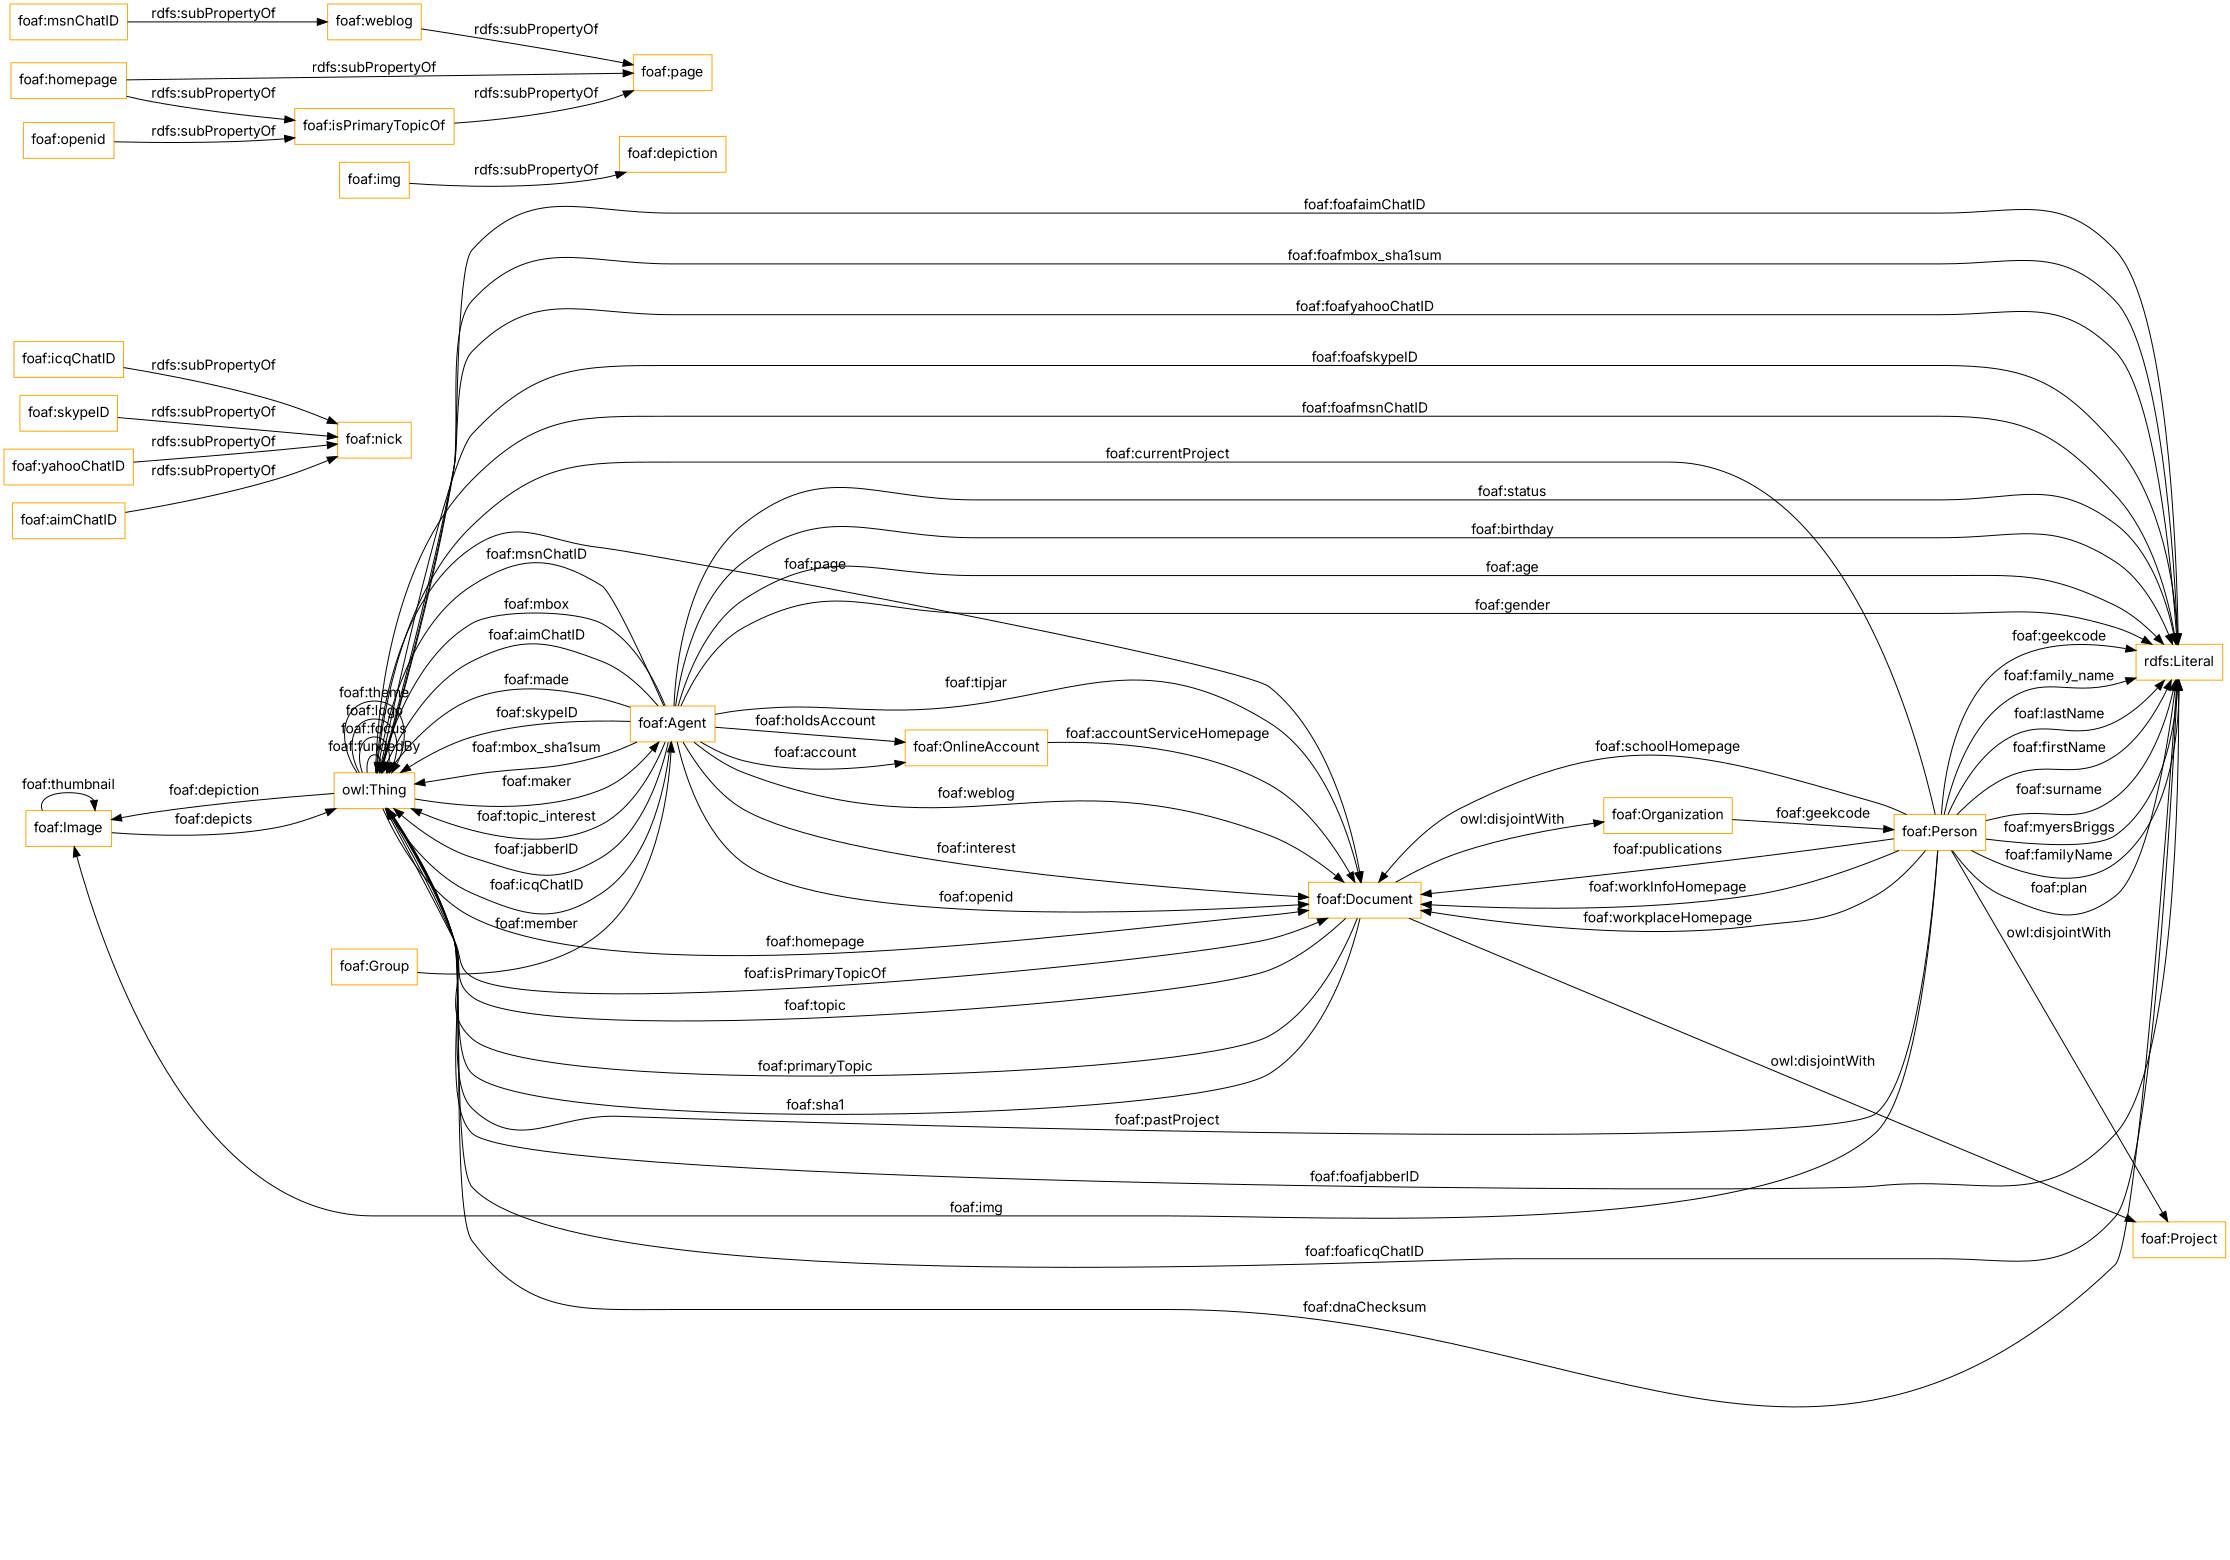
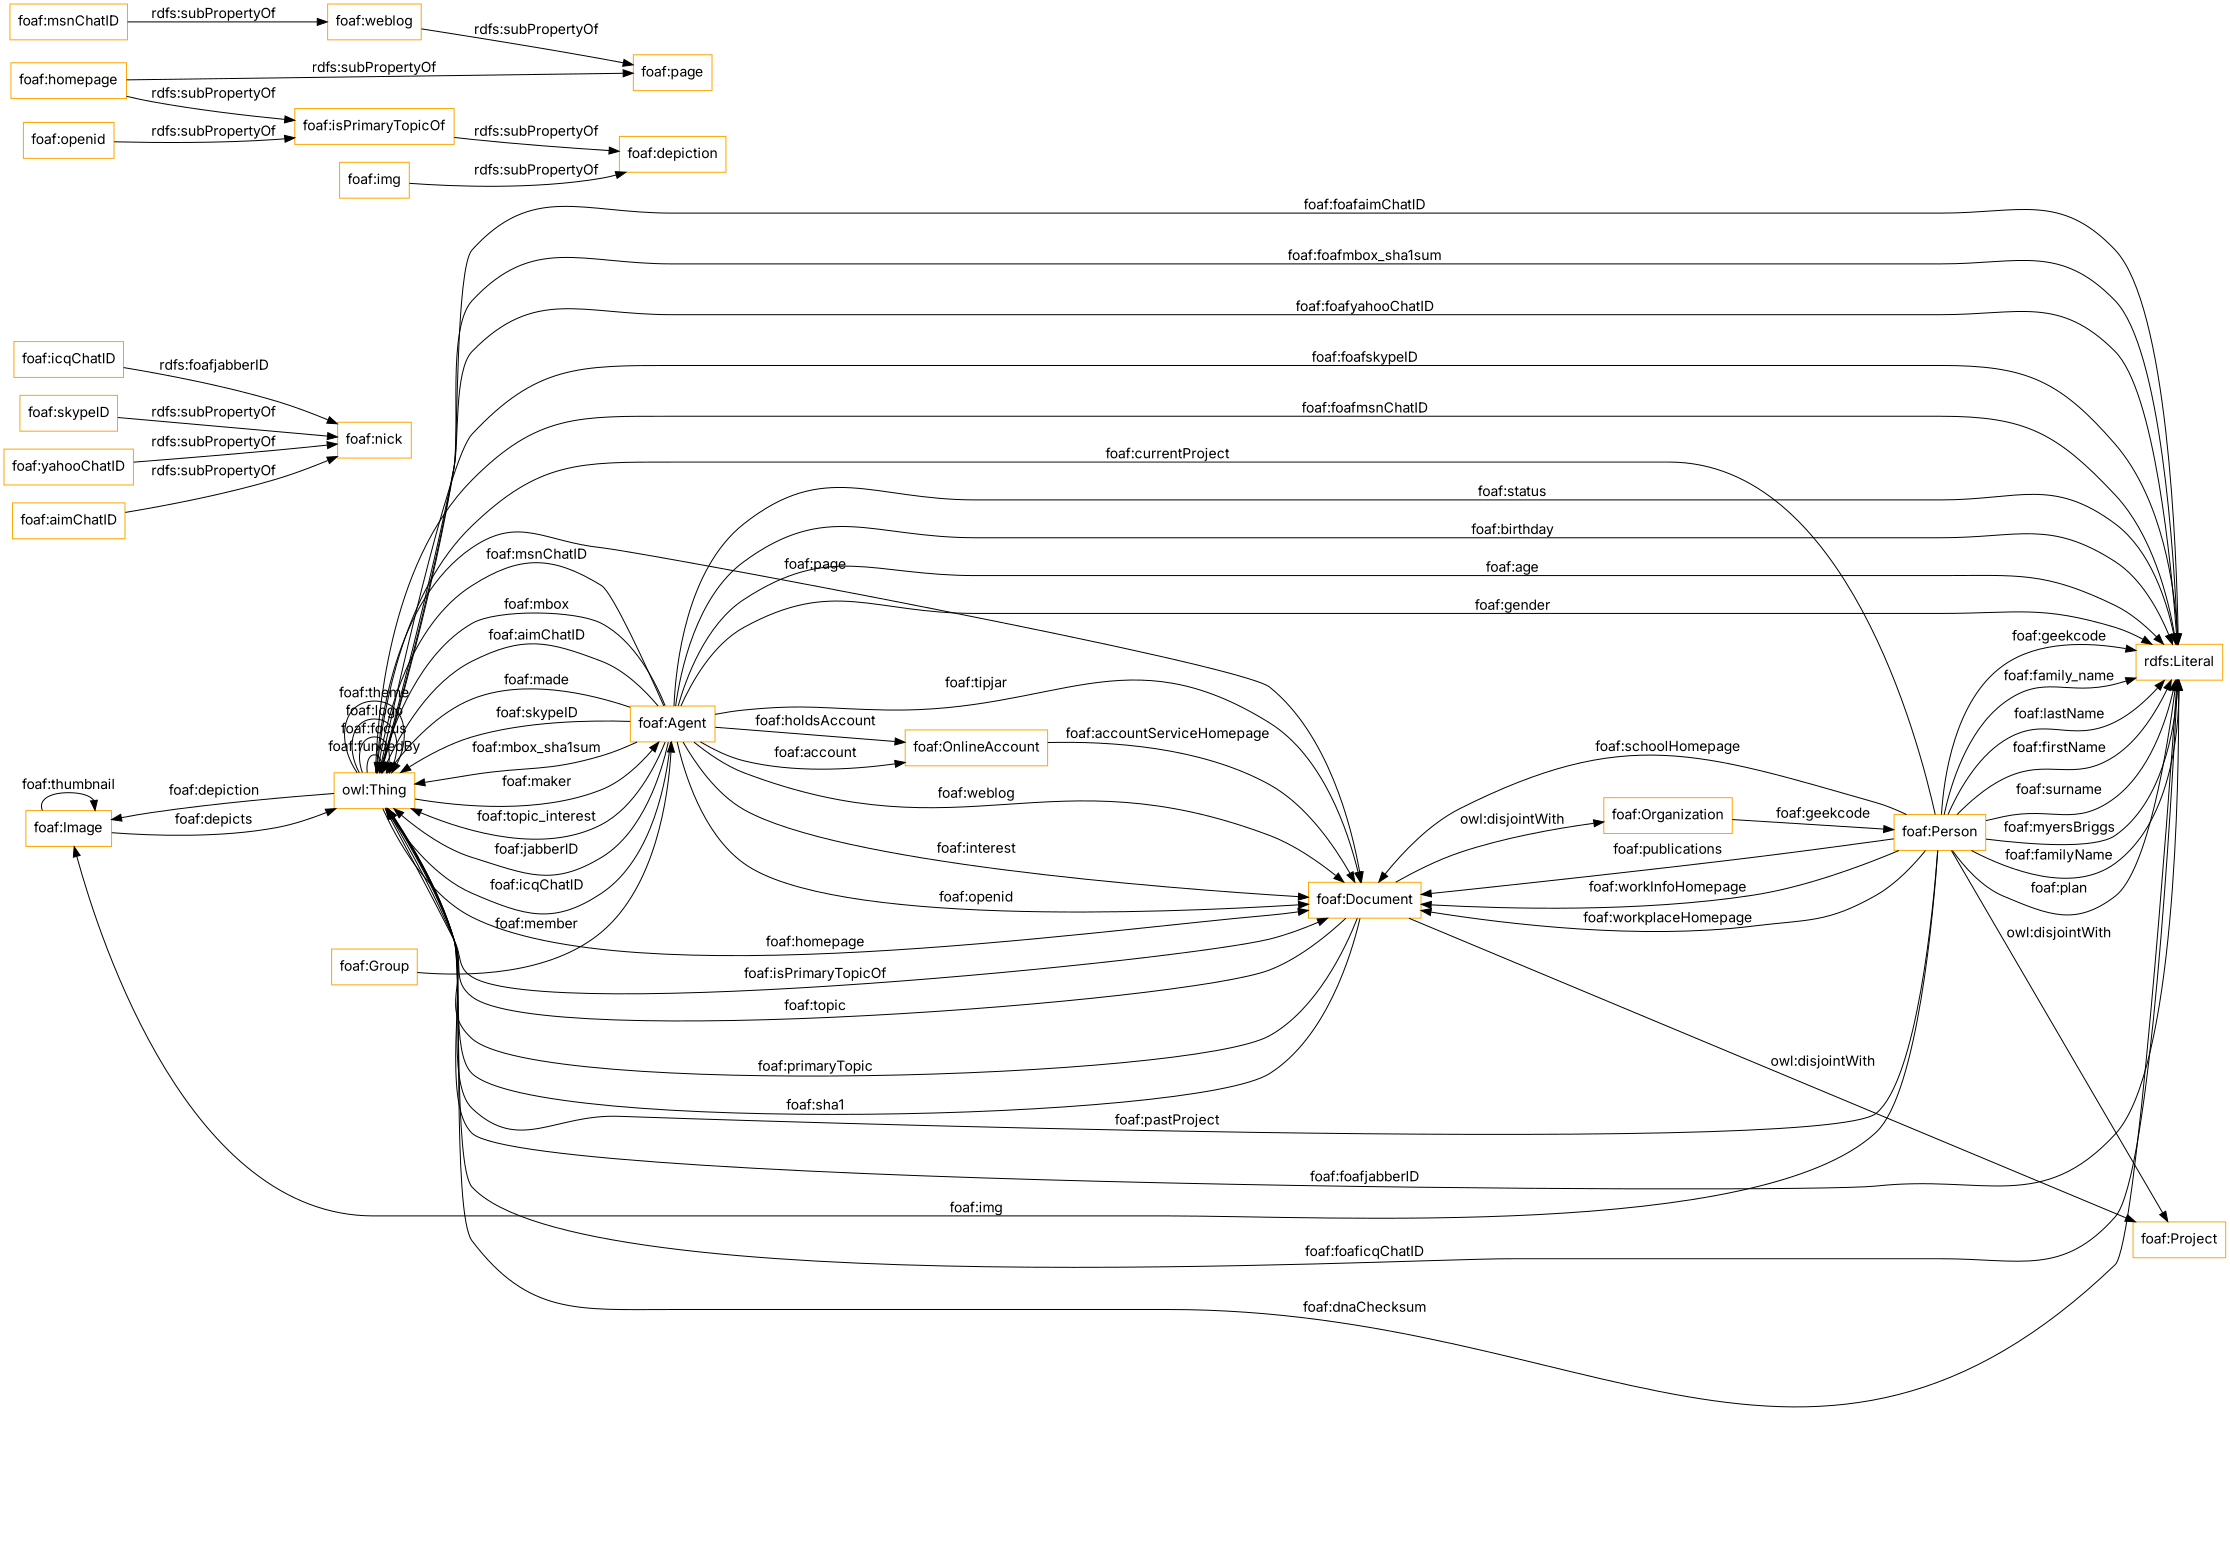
edge "foaf:isPrimaryTopicOf" -> "foaf:page": now "foaf:isPrimaryTopicOf" -> "foaf:depiction"
edge "foaf:icqChatID" -> "foaf:nick": label "rdfs:subPropertyOf" -> "rdfs:foafjabberID"
